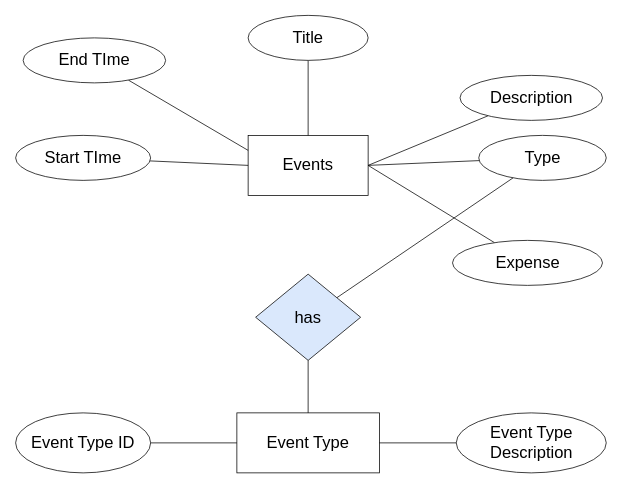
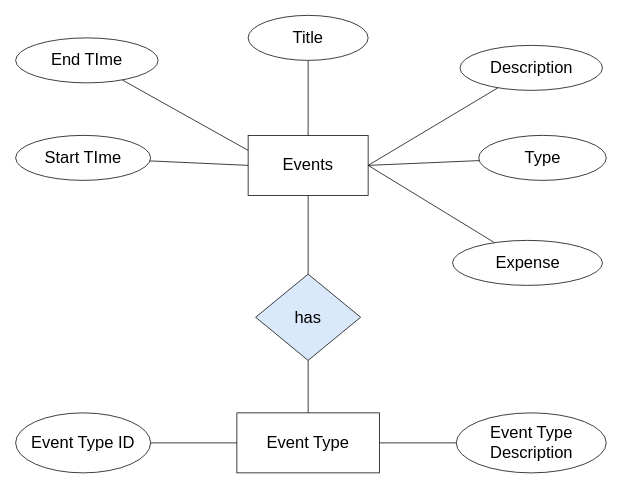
node "End TIme": moved (94, 60) -> (87, 60)
node "Description": moved (531, 98) -> (531, 68)
edge "Type" -- "has": now "Events" -- "has"
